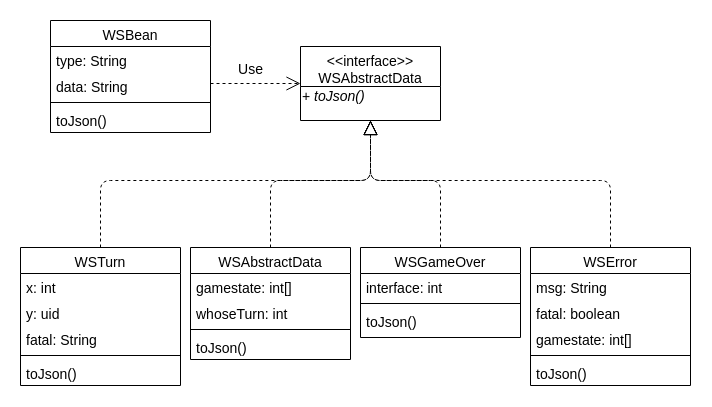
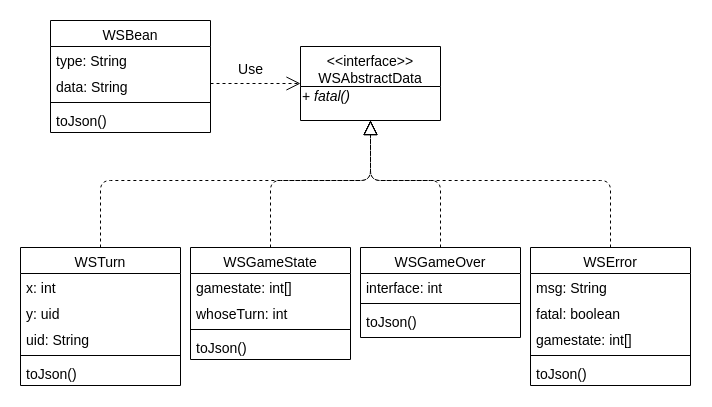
node "+ toJson()": label "+ toJson()" -> "+ fatal()"
node "WSAbstractData": label "WSAbstractData" -> "WSGameState"
node "fatal: String": label "fatal: String" -> "uid: String"
